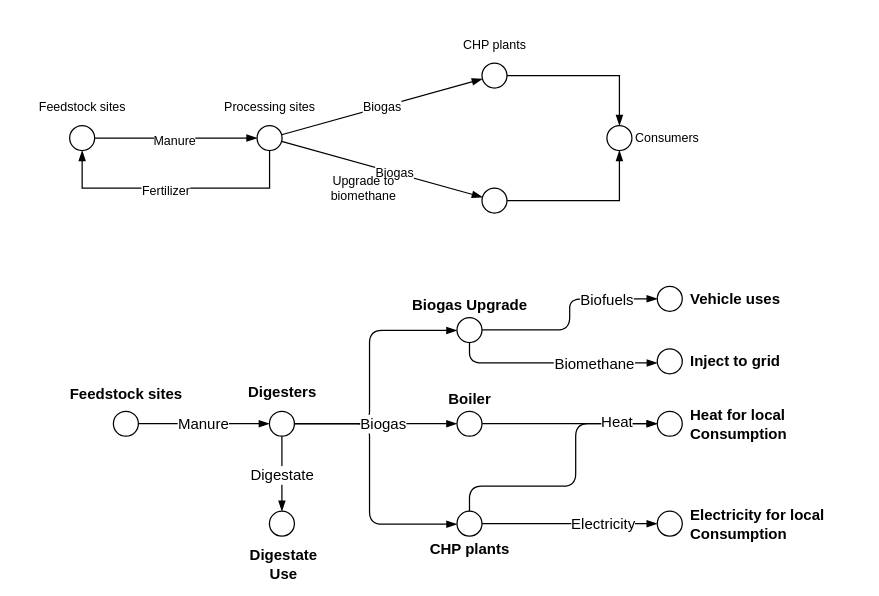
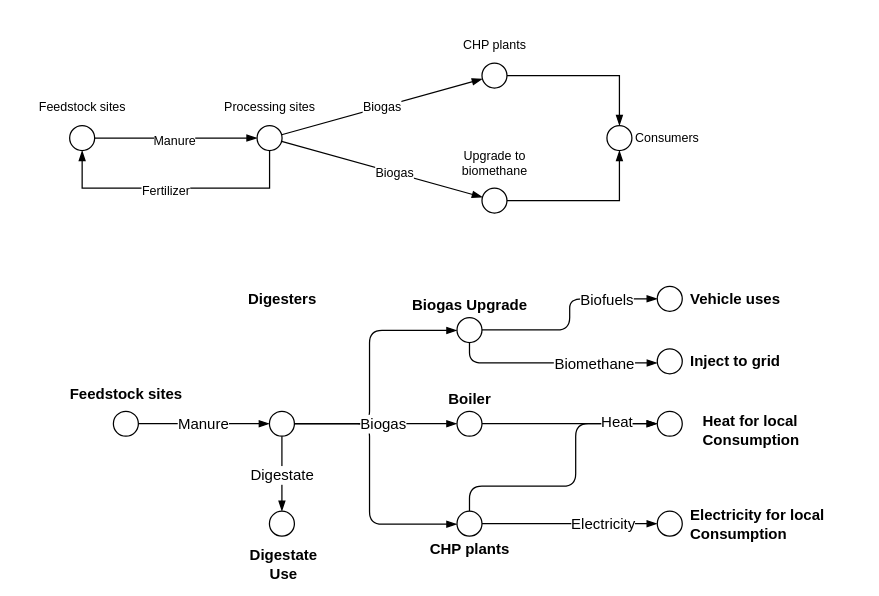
node "Upgrade to biomethane": moved (363, 188) -> (494, 163)
node "Digesters": moved (282, 393) -> (282, 299)
node "Heat for local Consumption": moved (751, 424) -> (763, 430)
